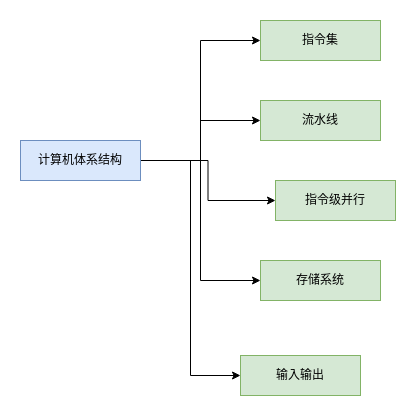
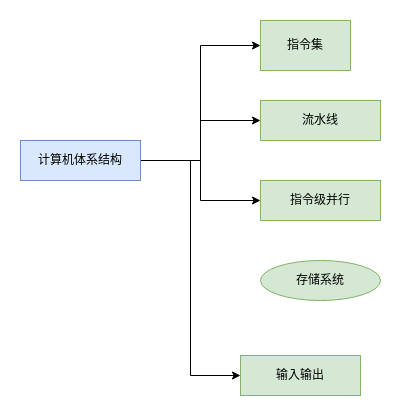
node "指令集": size 120x40 -> 90x50
node "指令级并行": moved (336, 201) -> (321, 201)
edge "计算机体系结构" -> "存储系统": removed
node "存储系统": shape rectangle -> ellipse
